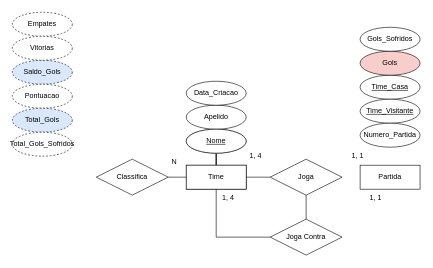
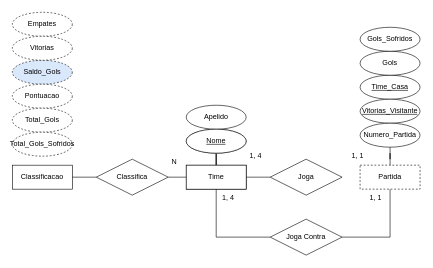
node "Gols": fillcolor #f8cecc -> #ffffff
node "Data_Criacao": removed
node "Time_Visitante": label "Time_Visitante" -> "Vitorias_Visitante"
node "Total_Gols": fillcolor #dae8fc -> #ffffff
edge "Numero_Partida" -- "Partida": added
node "Classificacao": added
edge "Classificacao" -- "Classifica": added
node "Partida": style solid -> dashed
edge "Joga" -- "Joga Contra": now "Partida" -- "Joga Contra"
